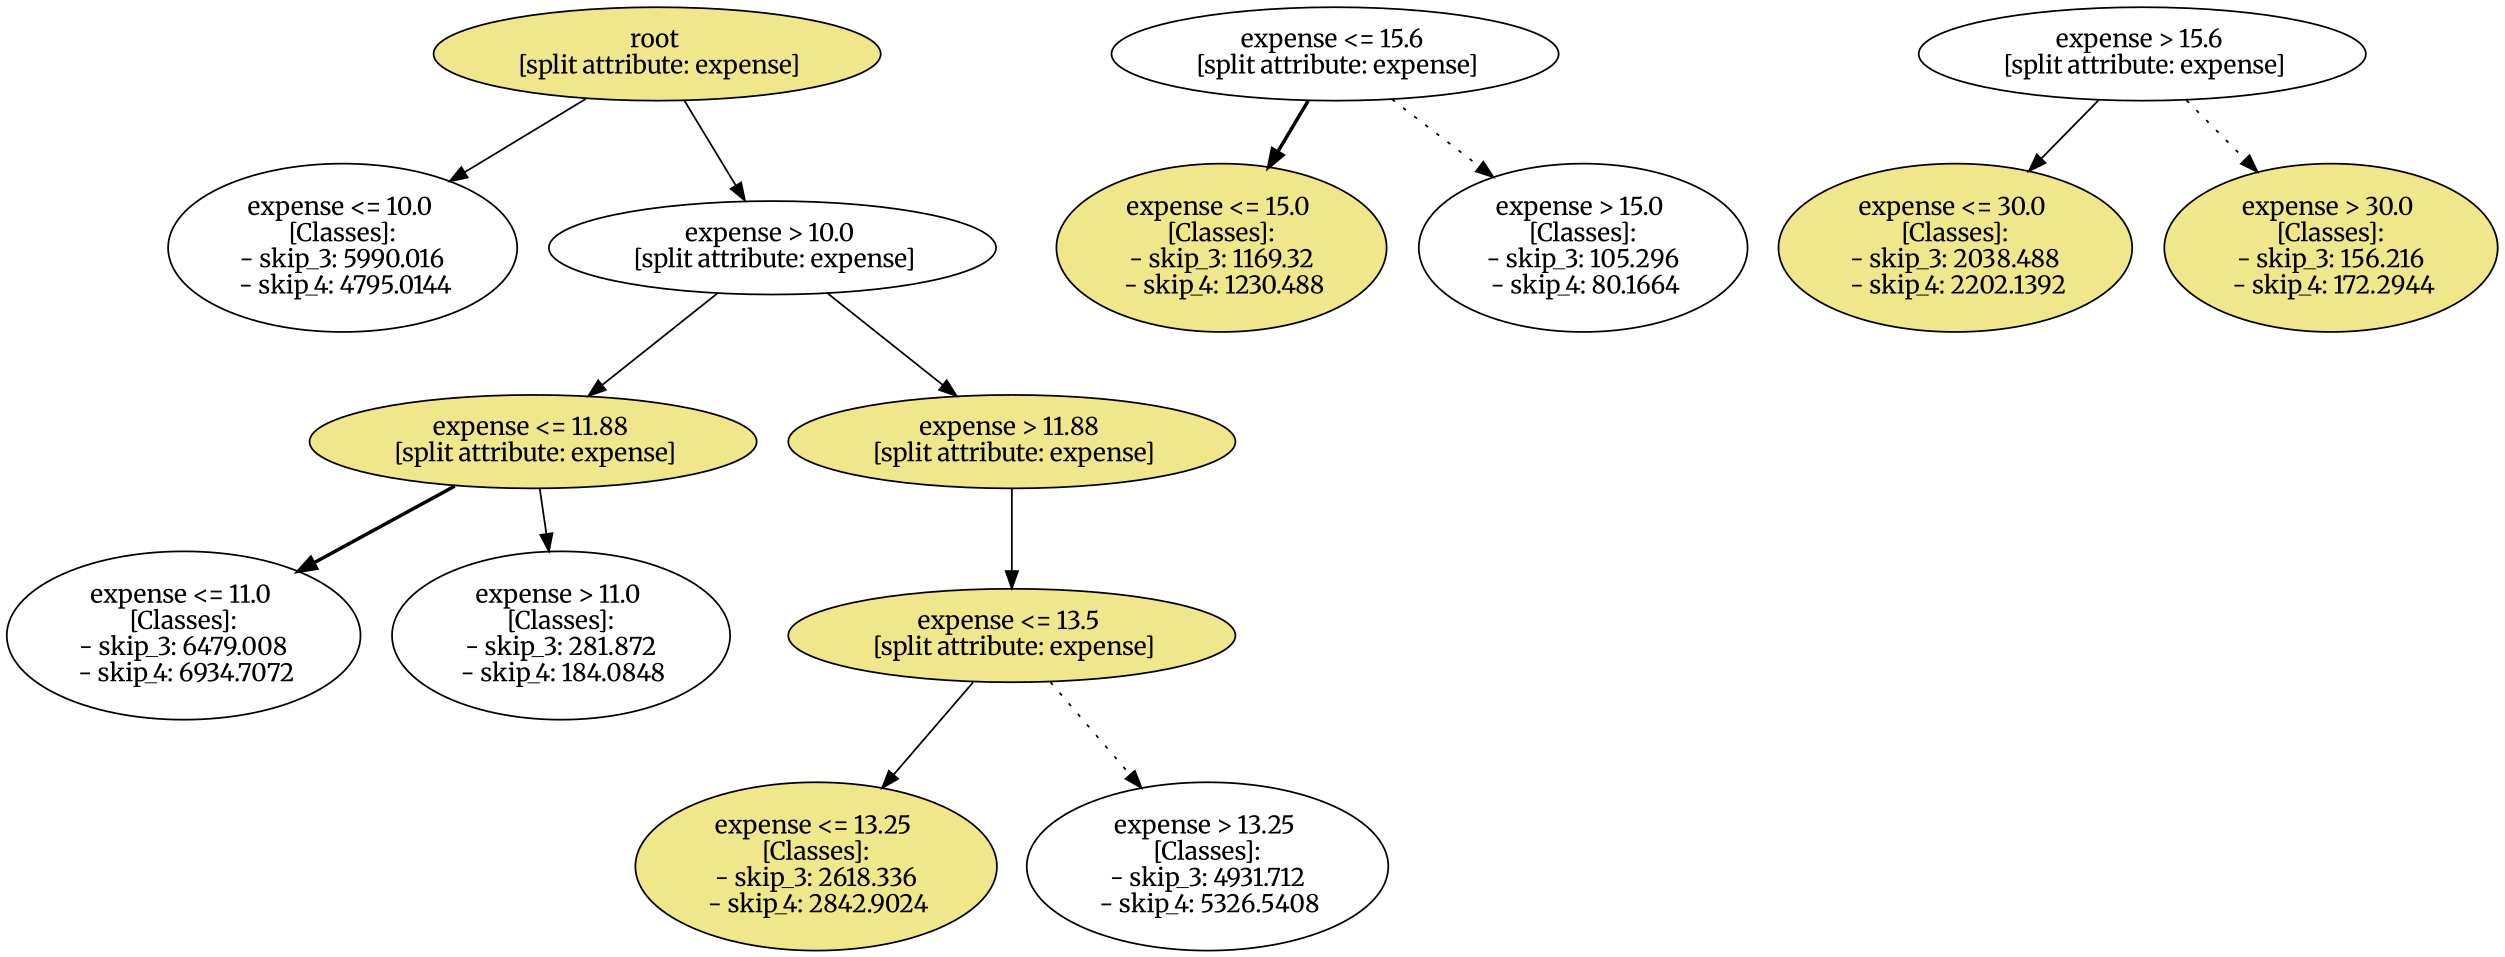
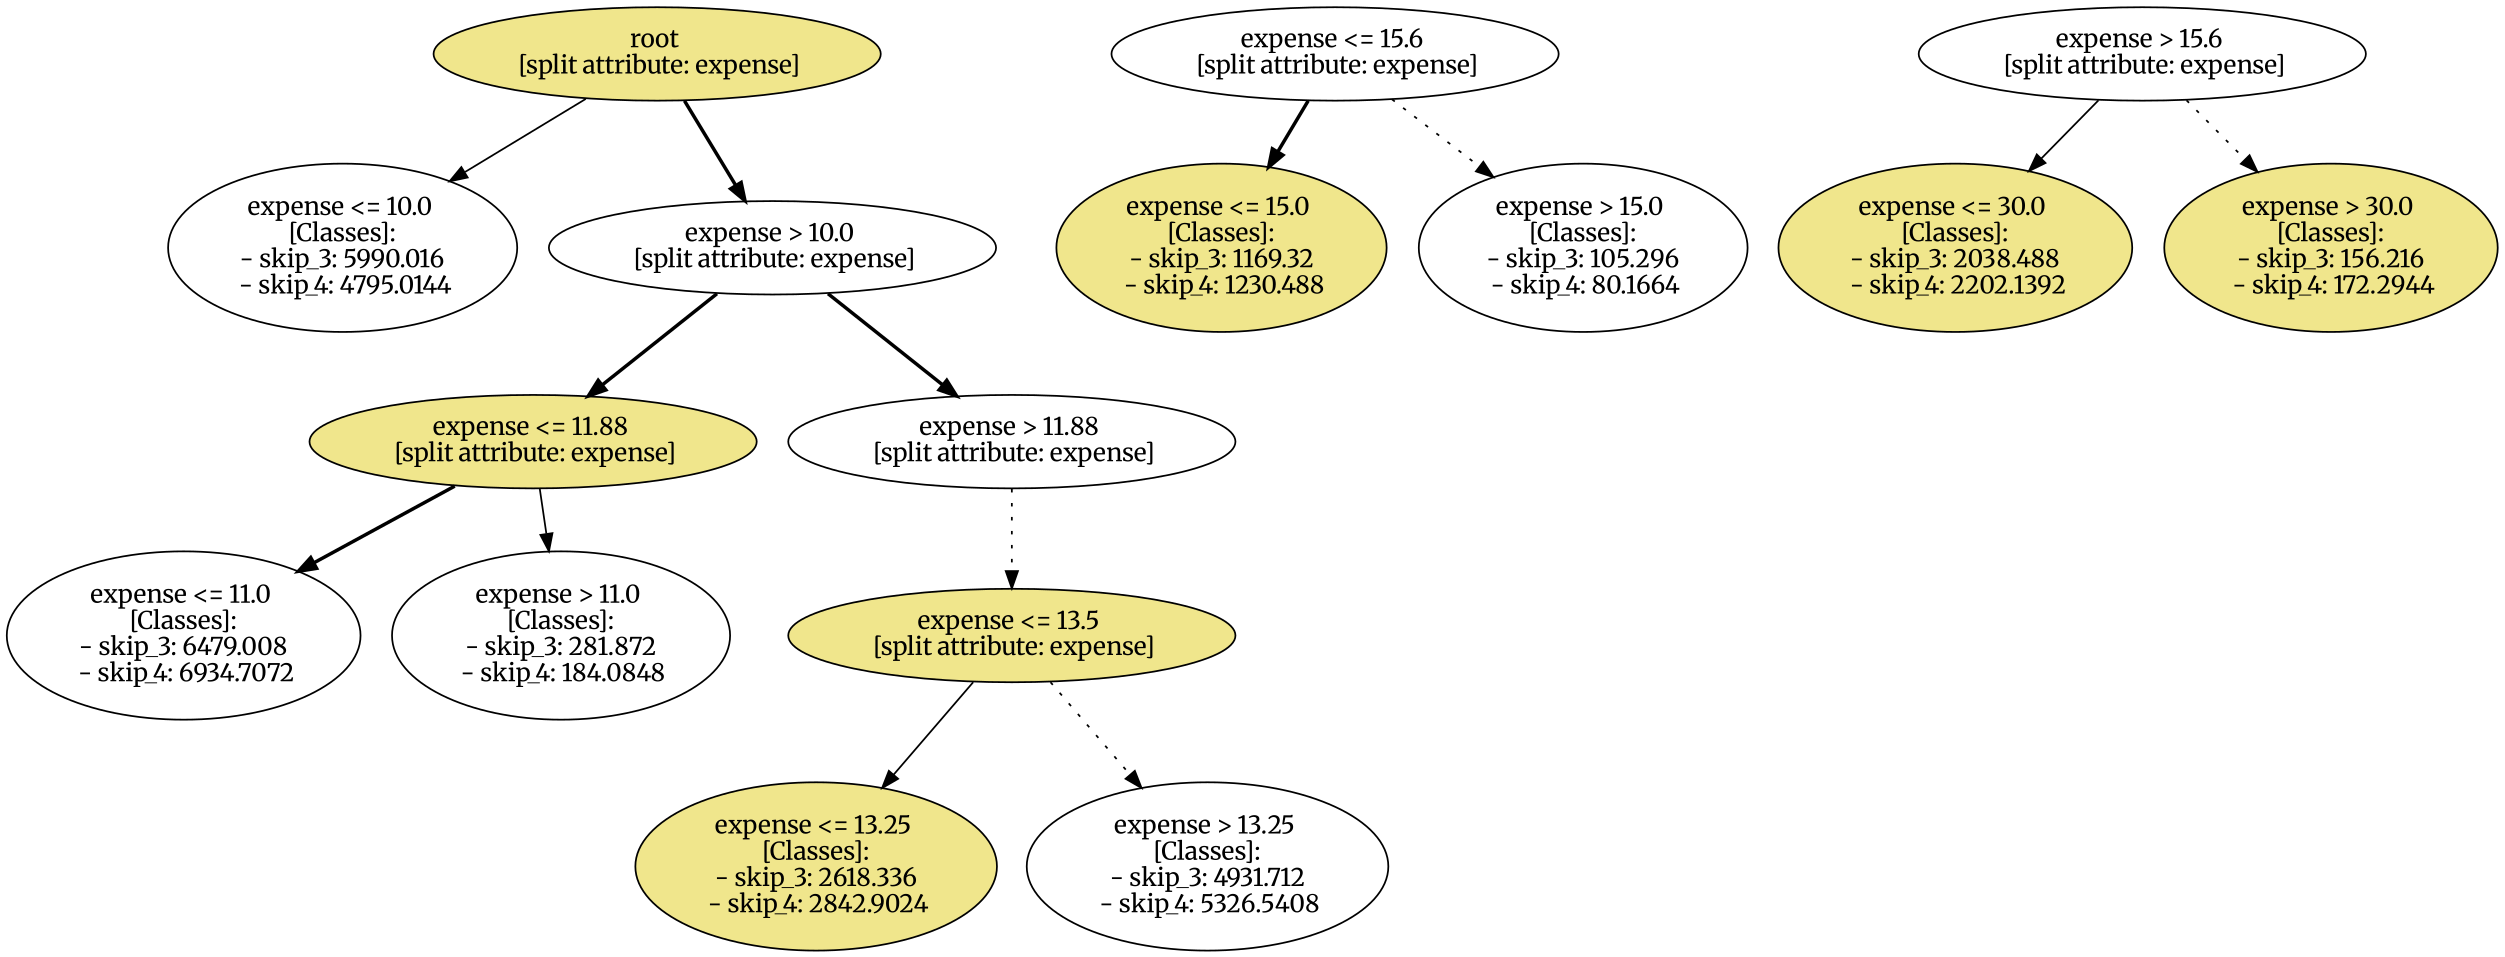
edge "root [split attribute: expense]" -> "expense > 10.0 [split attribute: expense]": style solid -> bold
edge "expense > 10.0 [split attribute: expense]" -> "expense <= 11.88 [split attribute: expense]": style solid -> bold
edge "expense > 10.0 [split attribute: expense]" -> "expense > 11.88 [split attribute: expense]": style solid -> bold
node "expense > 11.88 [split attribute: expense]": fillcolor khaki -> white
edge "expense > 11.88 [split attribute: expense]" -> "expense <= 13.5 [split attribute: expense]": style solid -> dotted
